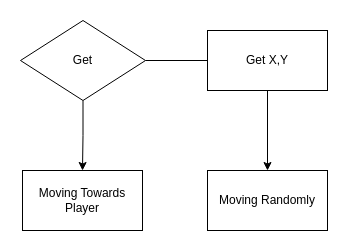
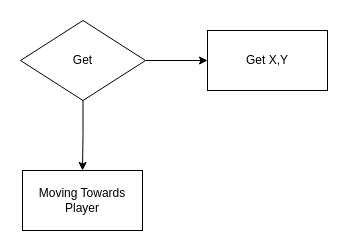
edge "Get" -- "Get X,Y": arrowhead none -> classic
edge "Get X,Y" -> "Moving Randomly": removed
node "Moving Randomly": removed
